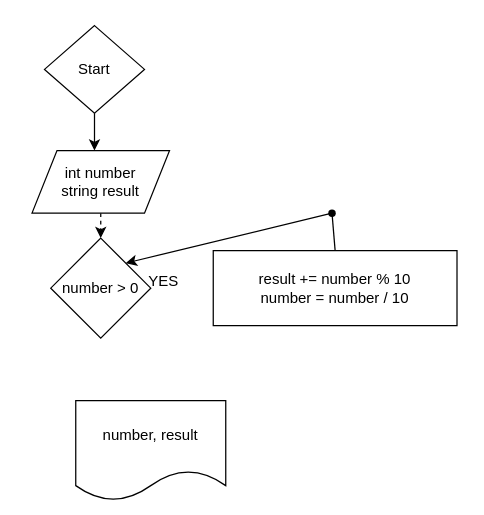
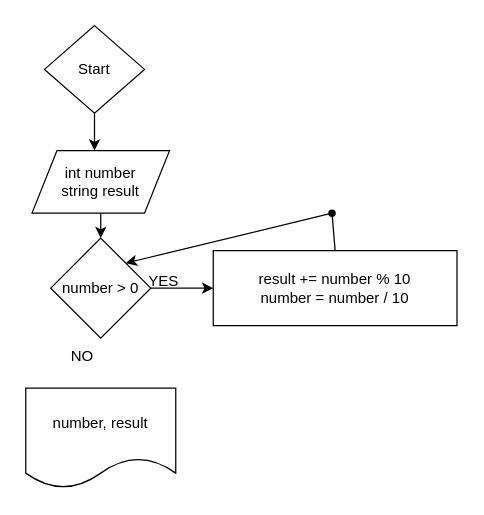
edge "int number string result" -> "number > 0": style dashed -> solid
edge "number > 0" -> "result += number % 10 number = number / 10": added
node "NO": added
node "number, result": moved (151, 451) -> (101, 438)
